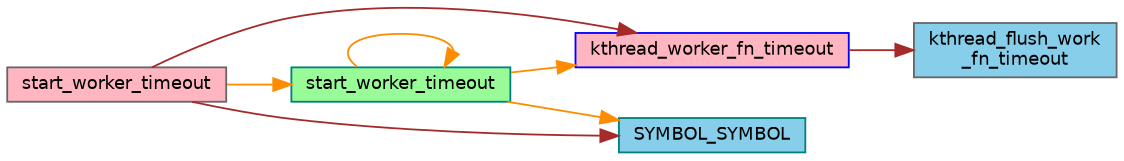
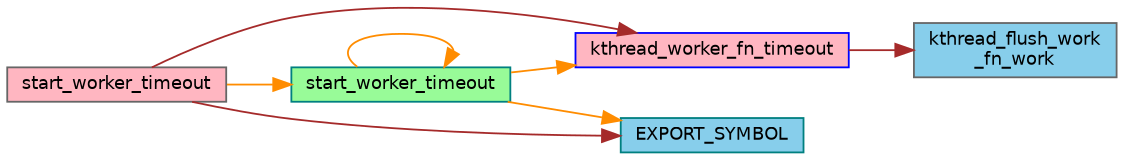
node "kthread_flush_work _fn_timeout": label "kthread_flush_work _fn_timeout" -> "kthread_flush_work _fn_work"
node "SYMBOL_SYMBOL": label "SYMBOL_SYMBOL" -> "EXPORT_SYMBOL"
